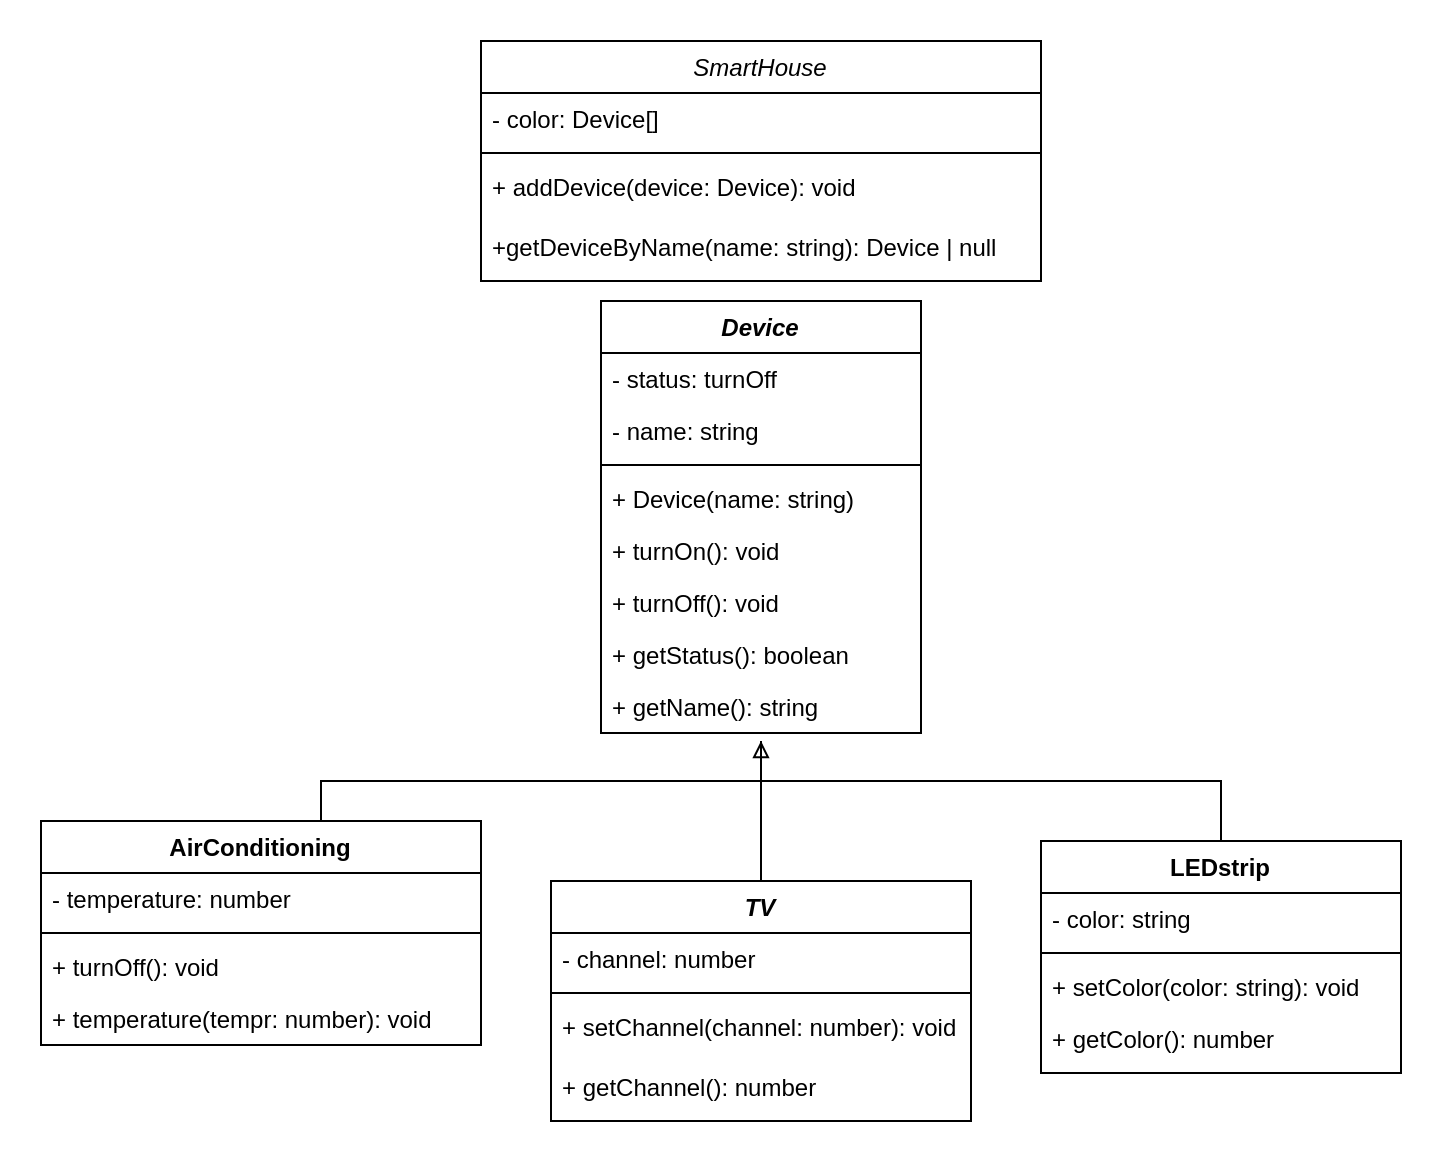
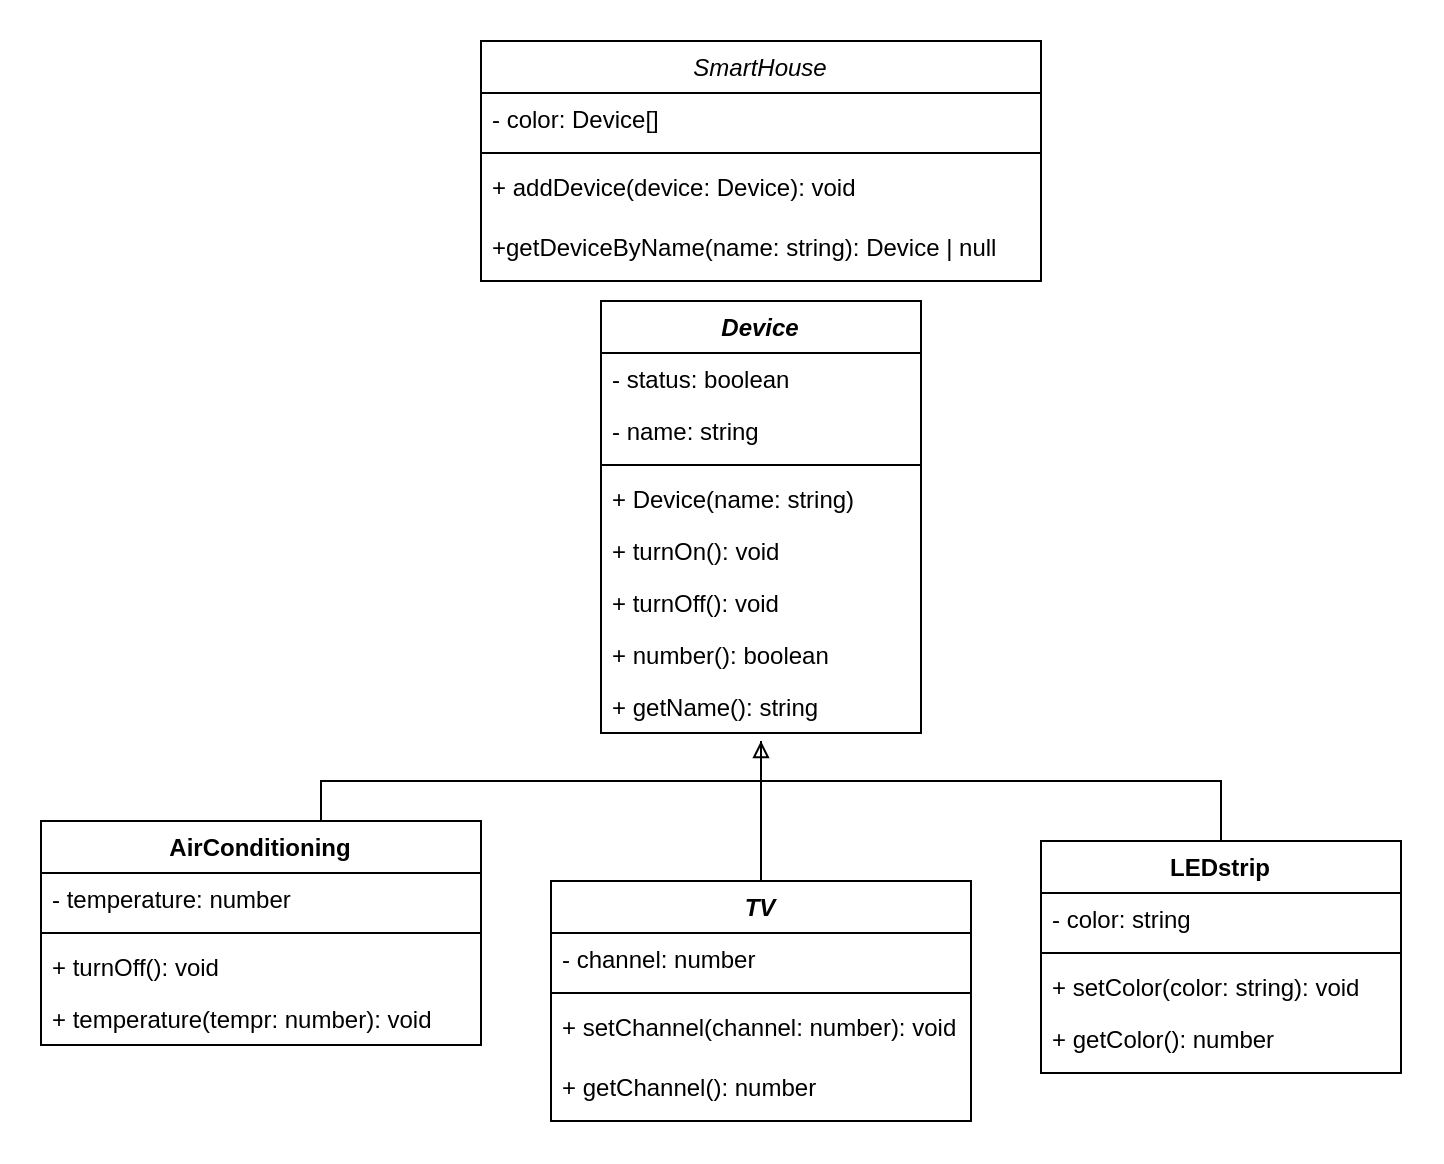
node "- status: turnOff": label "- status: turnOff" -> "- status: boolean"
node "+ getStatus(): boolean": label "+ getStatus(): boolean" -> "+ number(): boolean"
